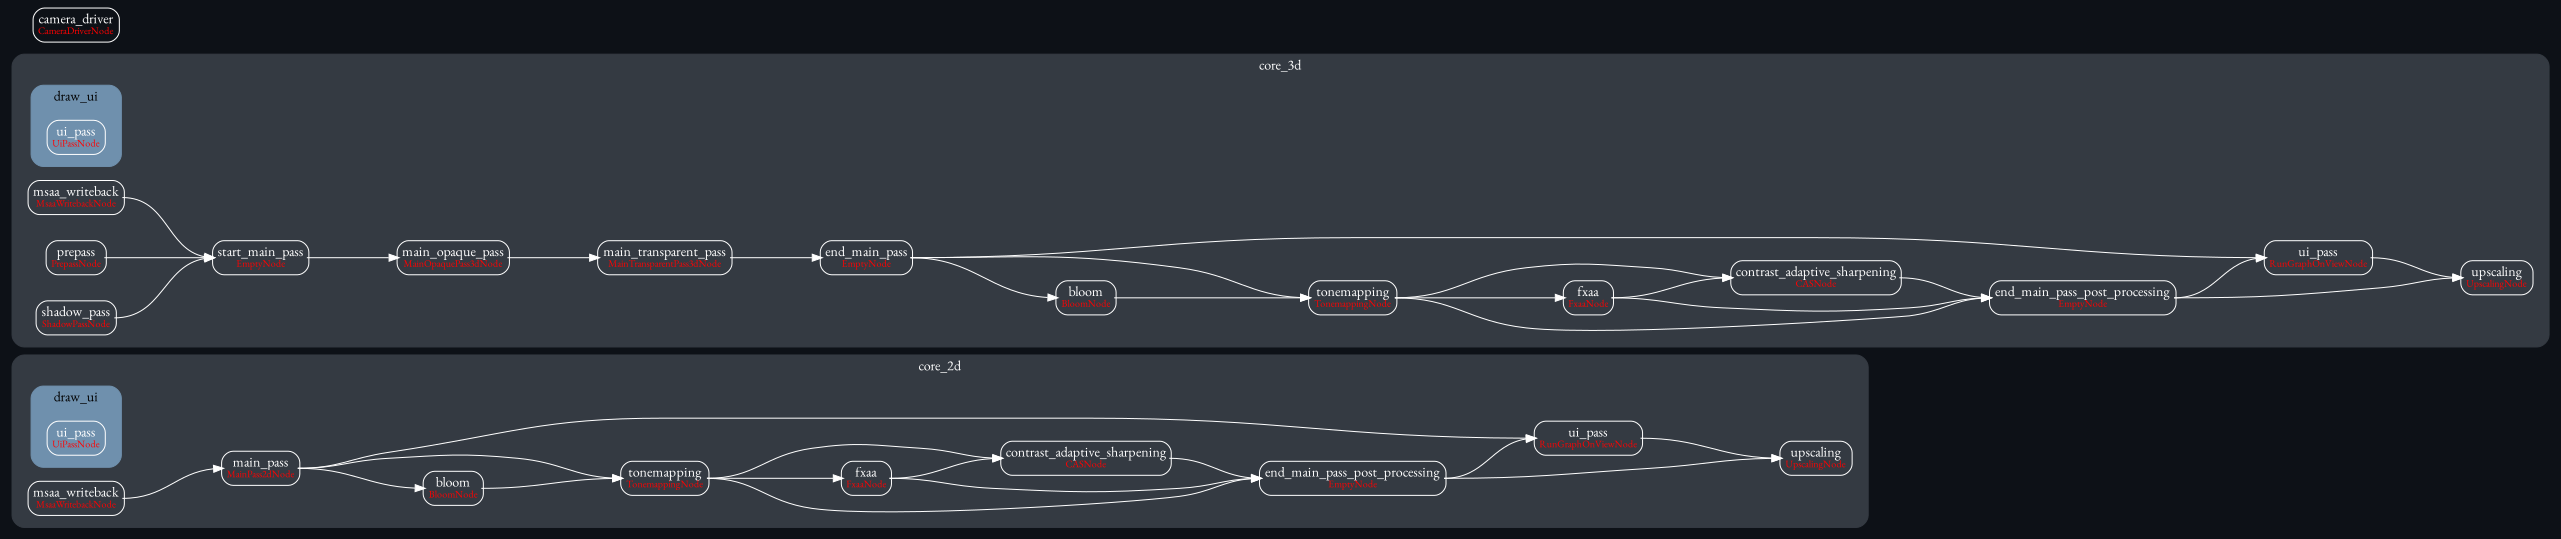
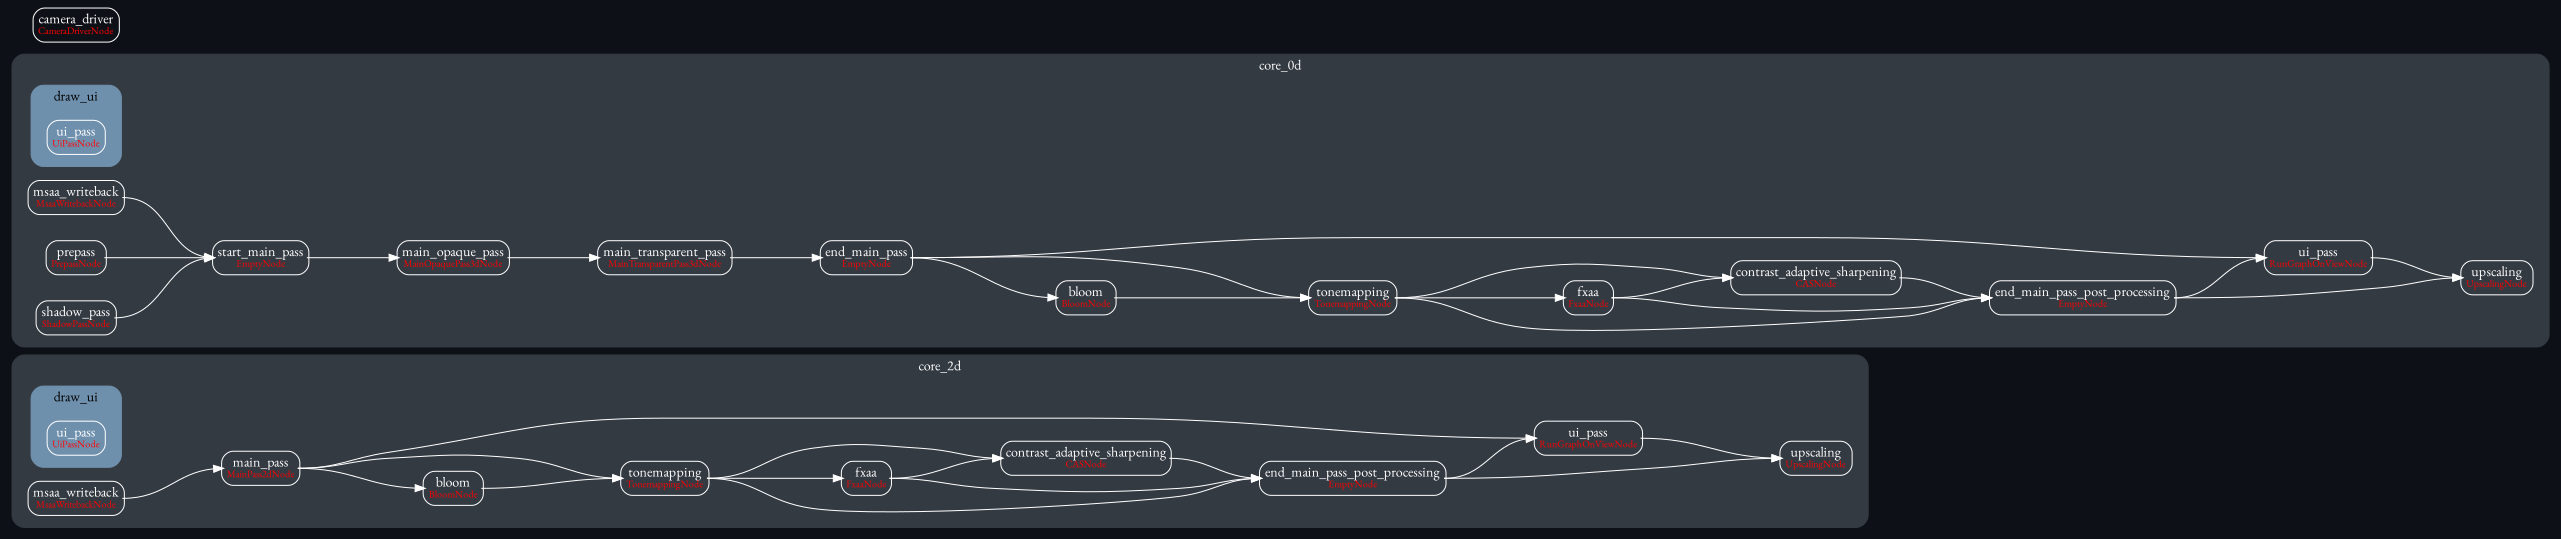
cluster "core_3d": label "core_3d" -> "core_0d"
